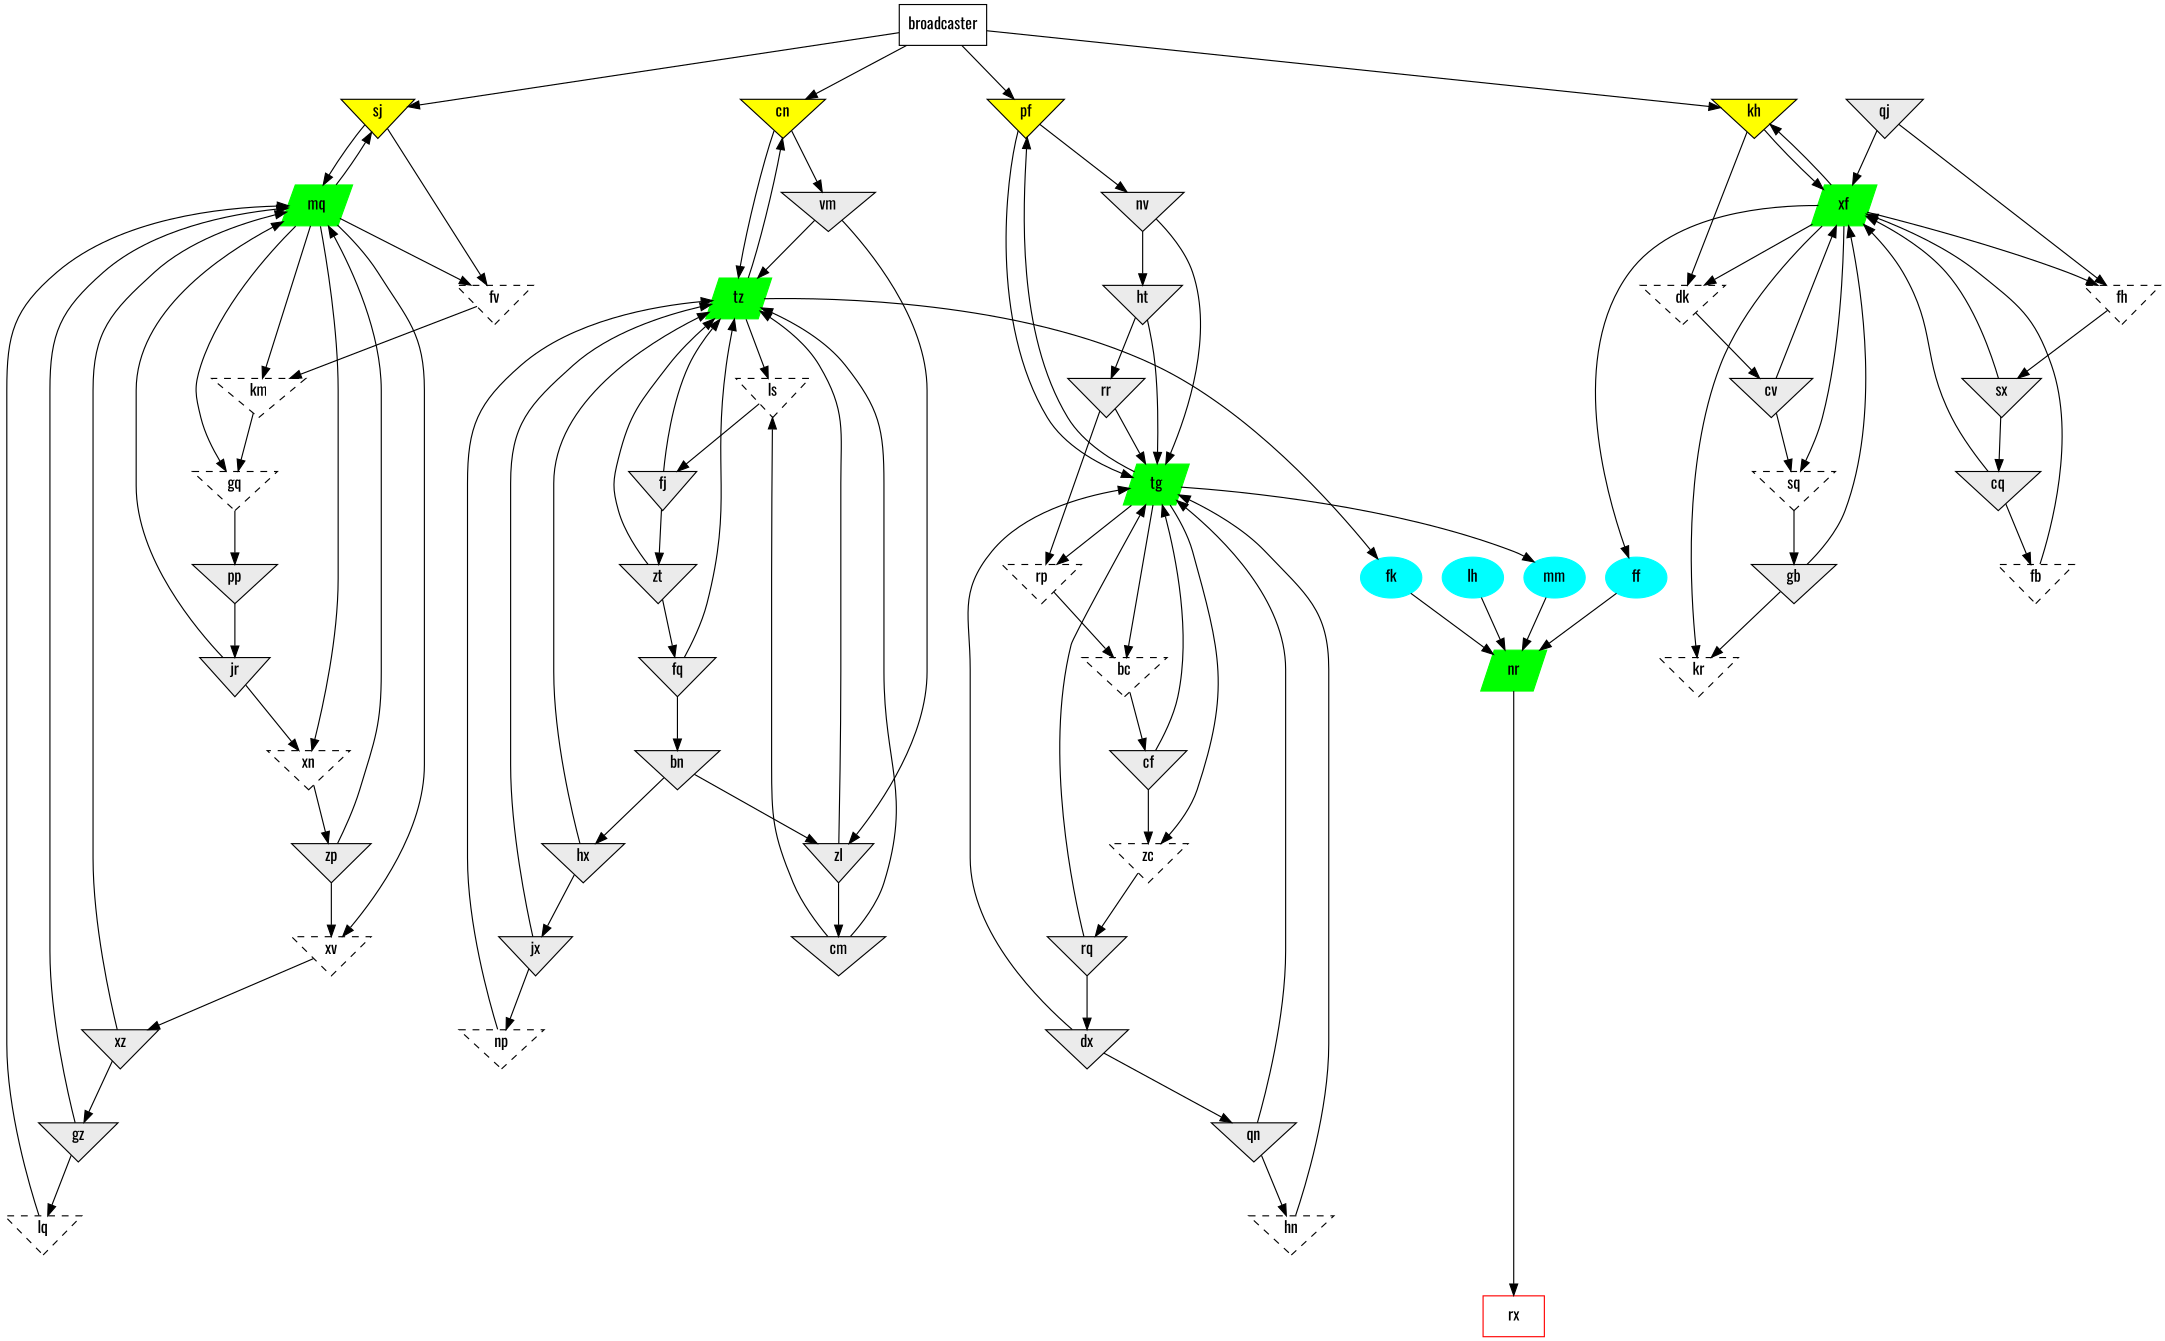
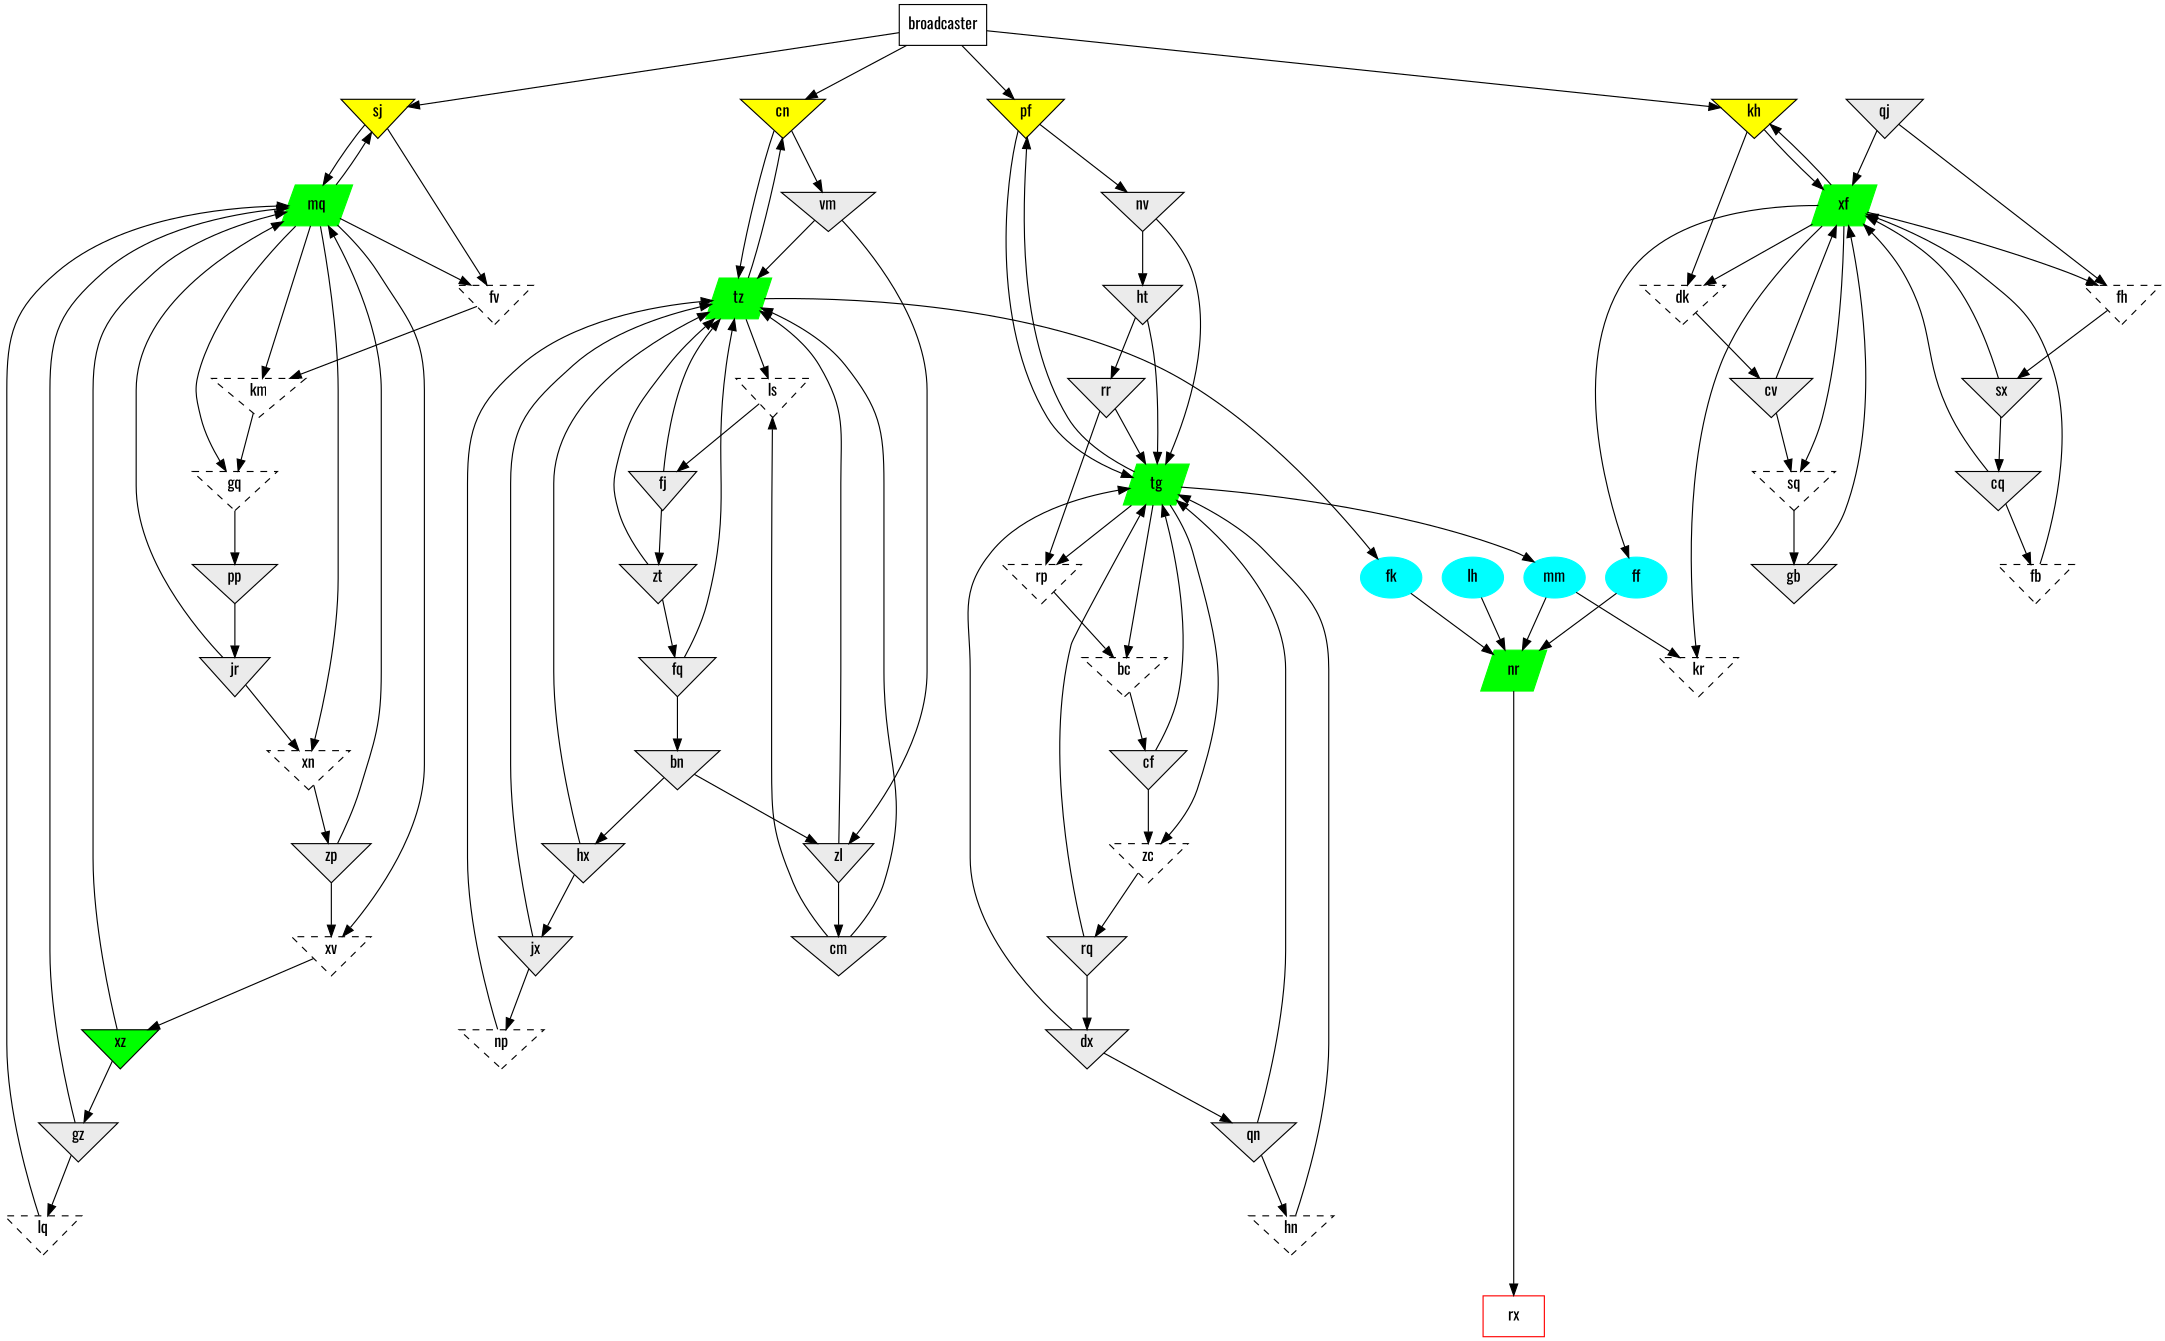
edge "gb" -> "kr": now "mm" -> "kr"
node "xz": fillcolor gray92 -> green
